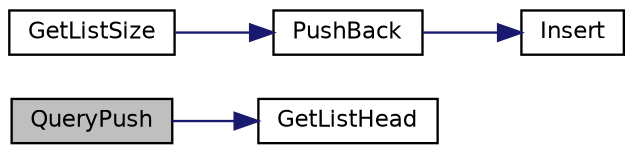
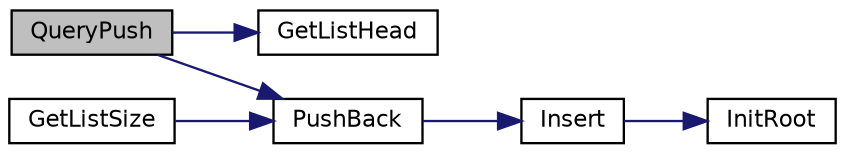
edge "QueryPush" -> "PushBack": added
node "InitRoot": added
